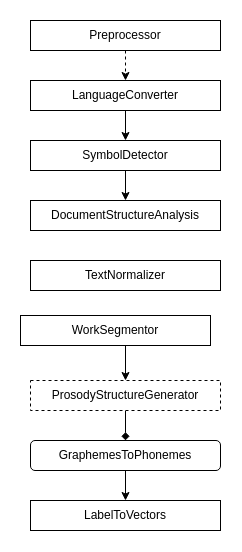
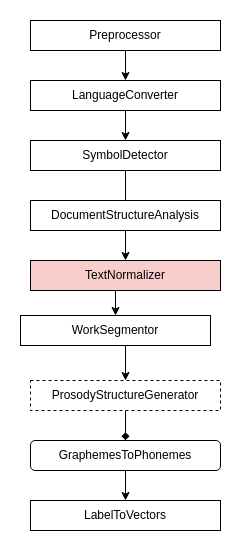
edge "Preprocessor" -> "LanguageConverter": style dashed -> solid
edge "SymbolDetector" -> "DocumentStructureAnalysis": arrowhead classic -> none
edge "DocumentStructureAnalysis" -> "TextNormalizer": added
node "TextNormalizer": fillcolor #ffffff -> #f8cecc
edge "TextNormalizer" -> "WorkSegmentor": added
